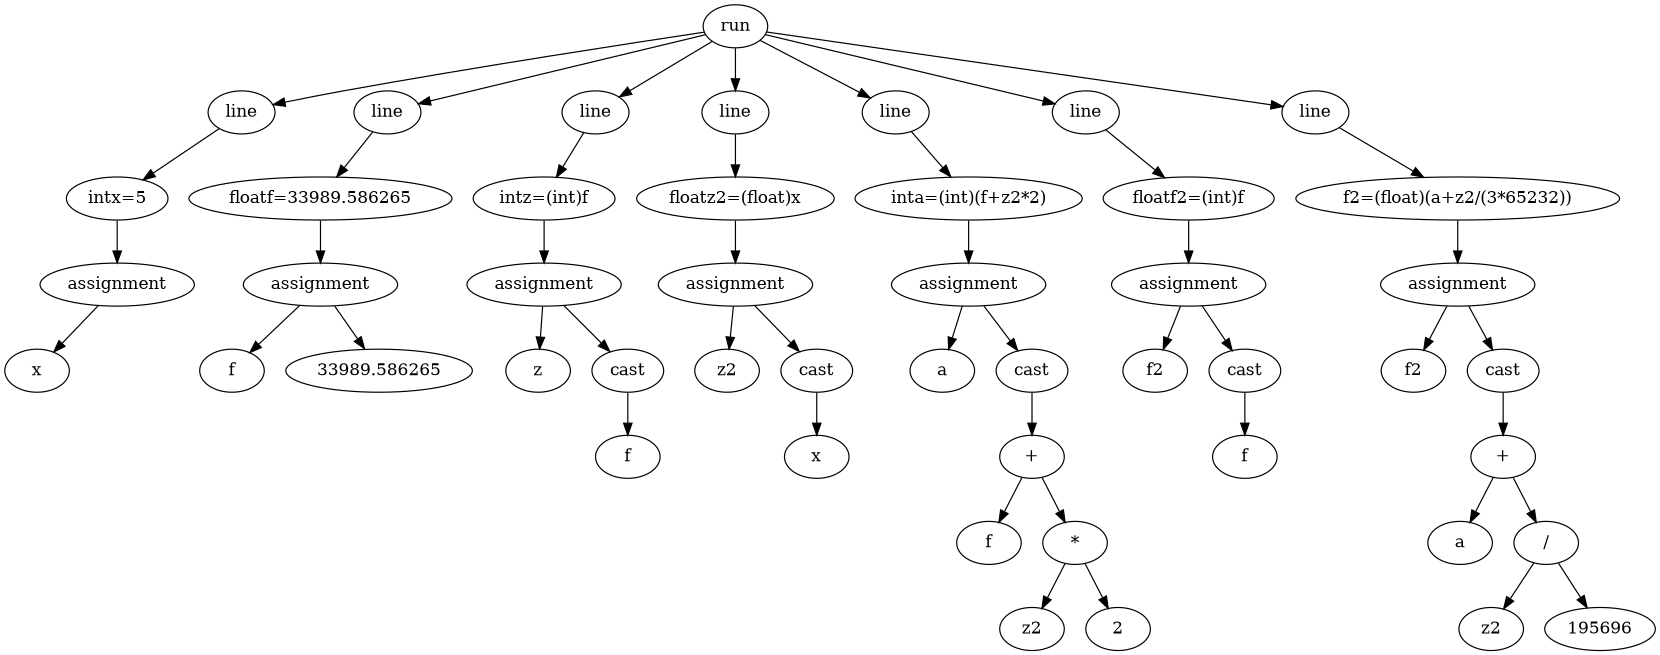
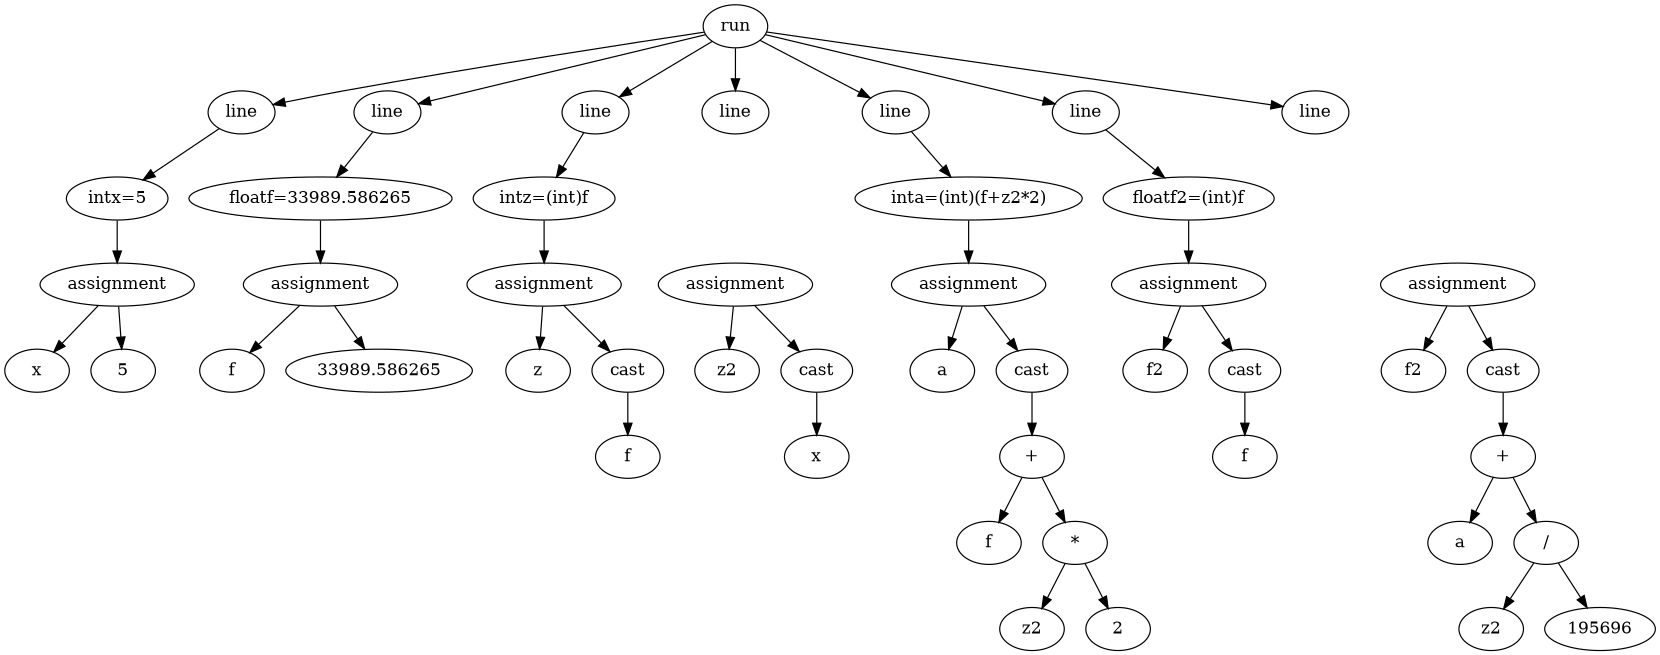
node "floatz2=(float)x": removed
node "f2=(float)(a+z2/(3*65232))": removed
node "5": added
